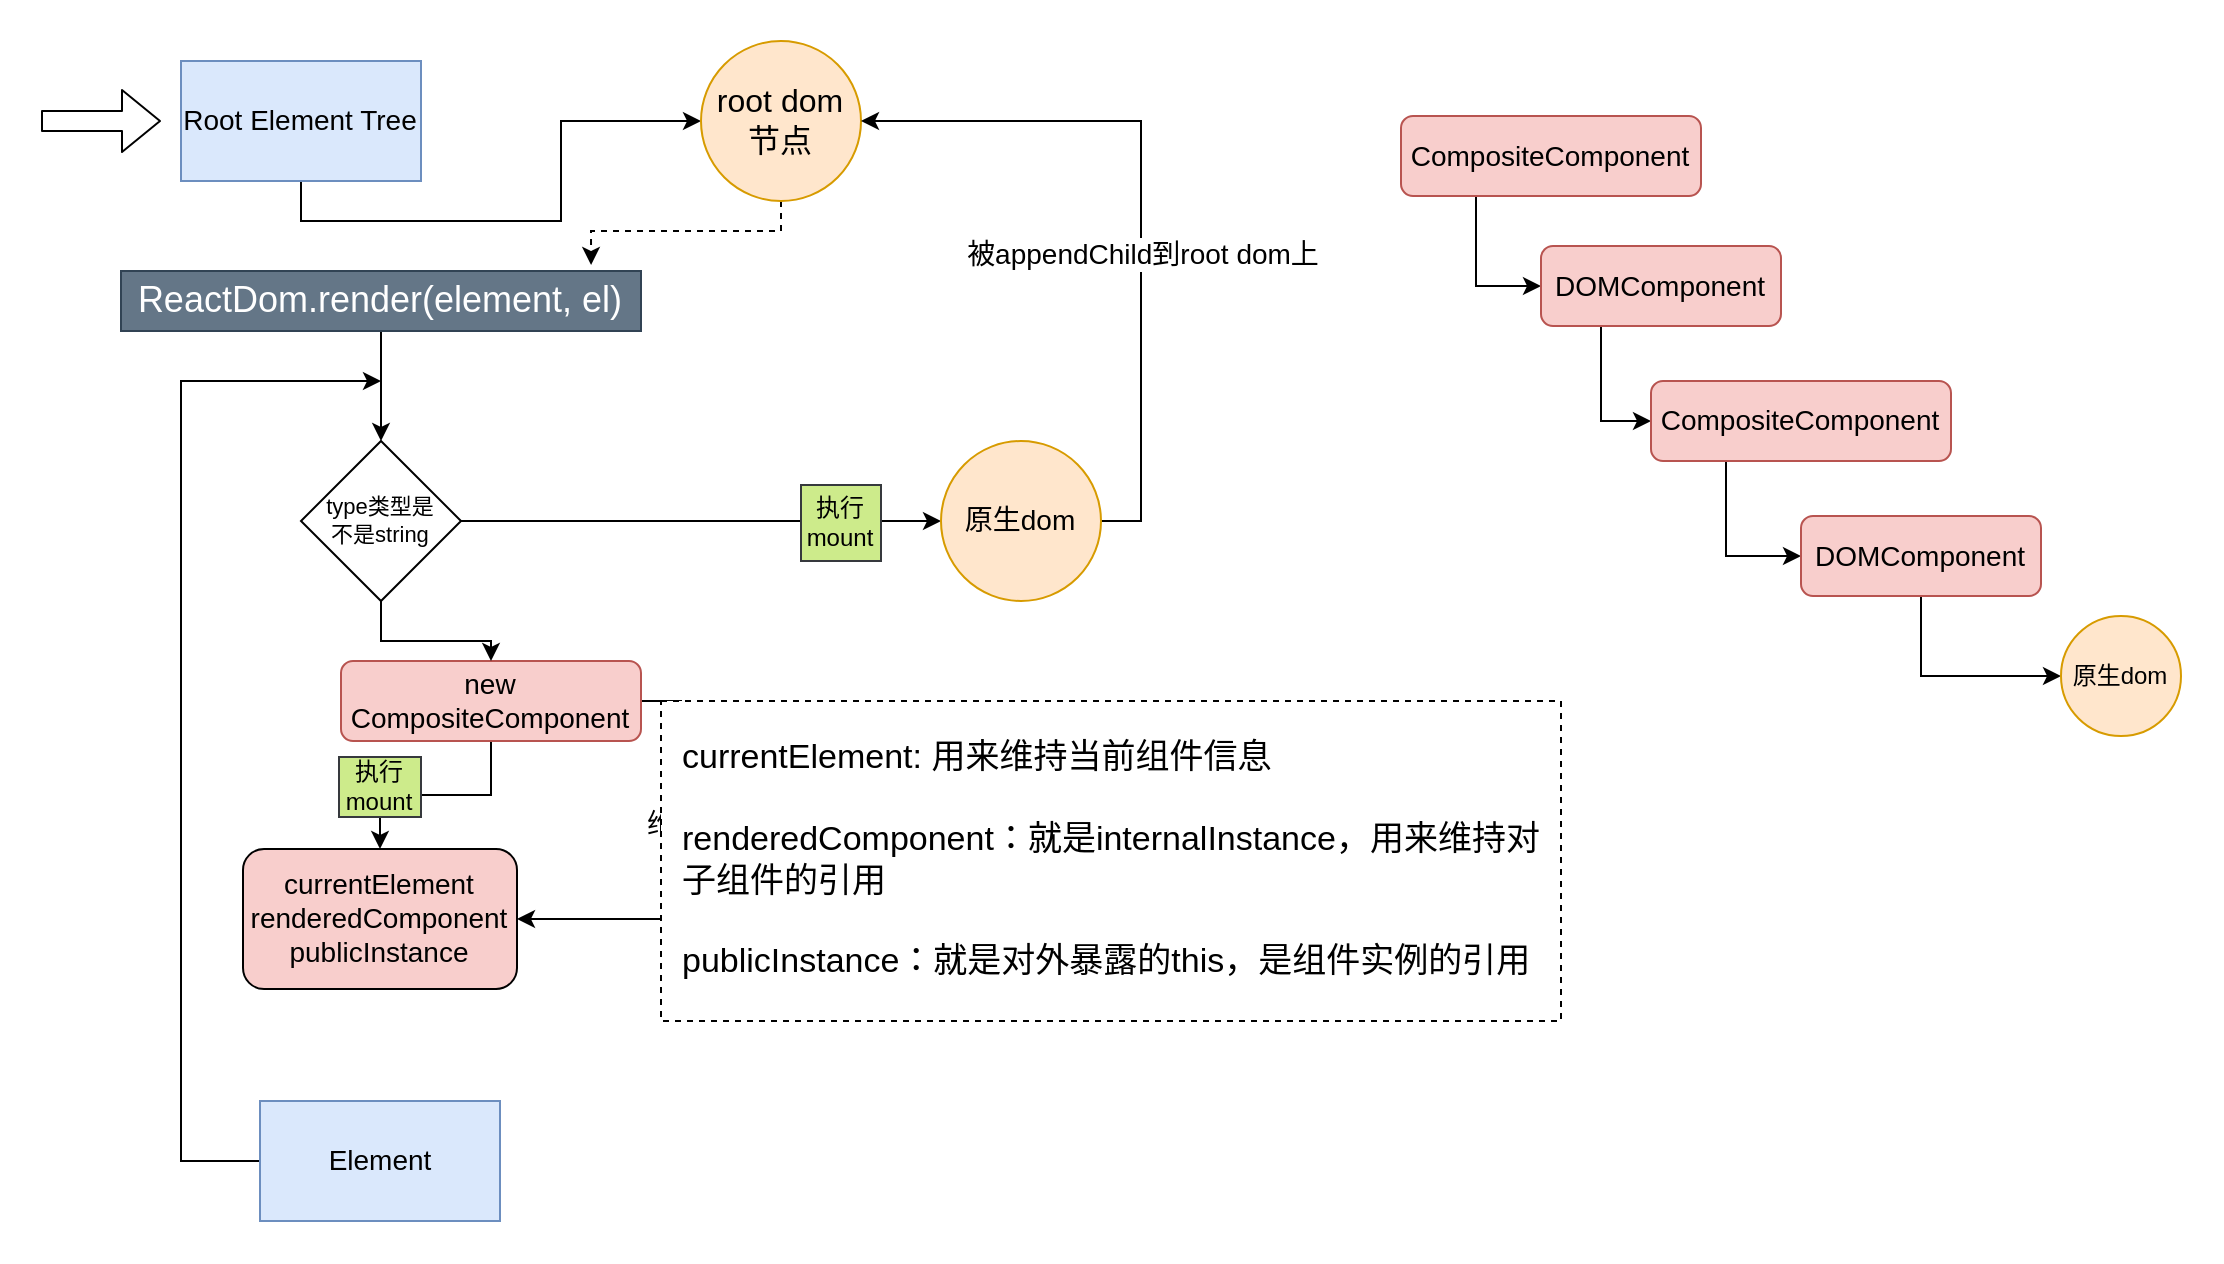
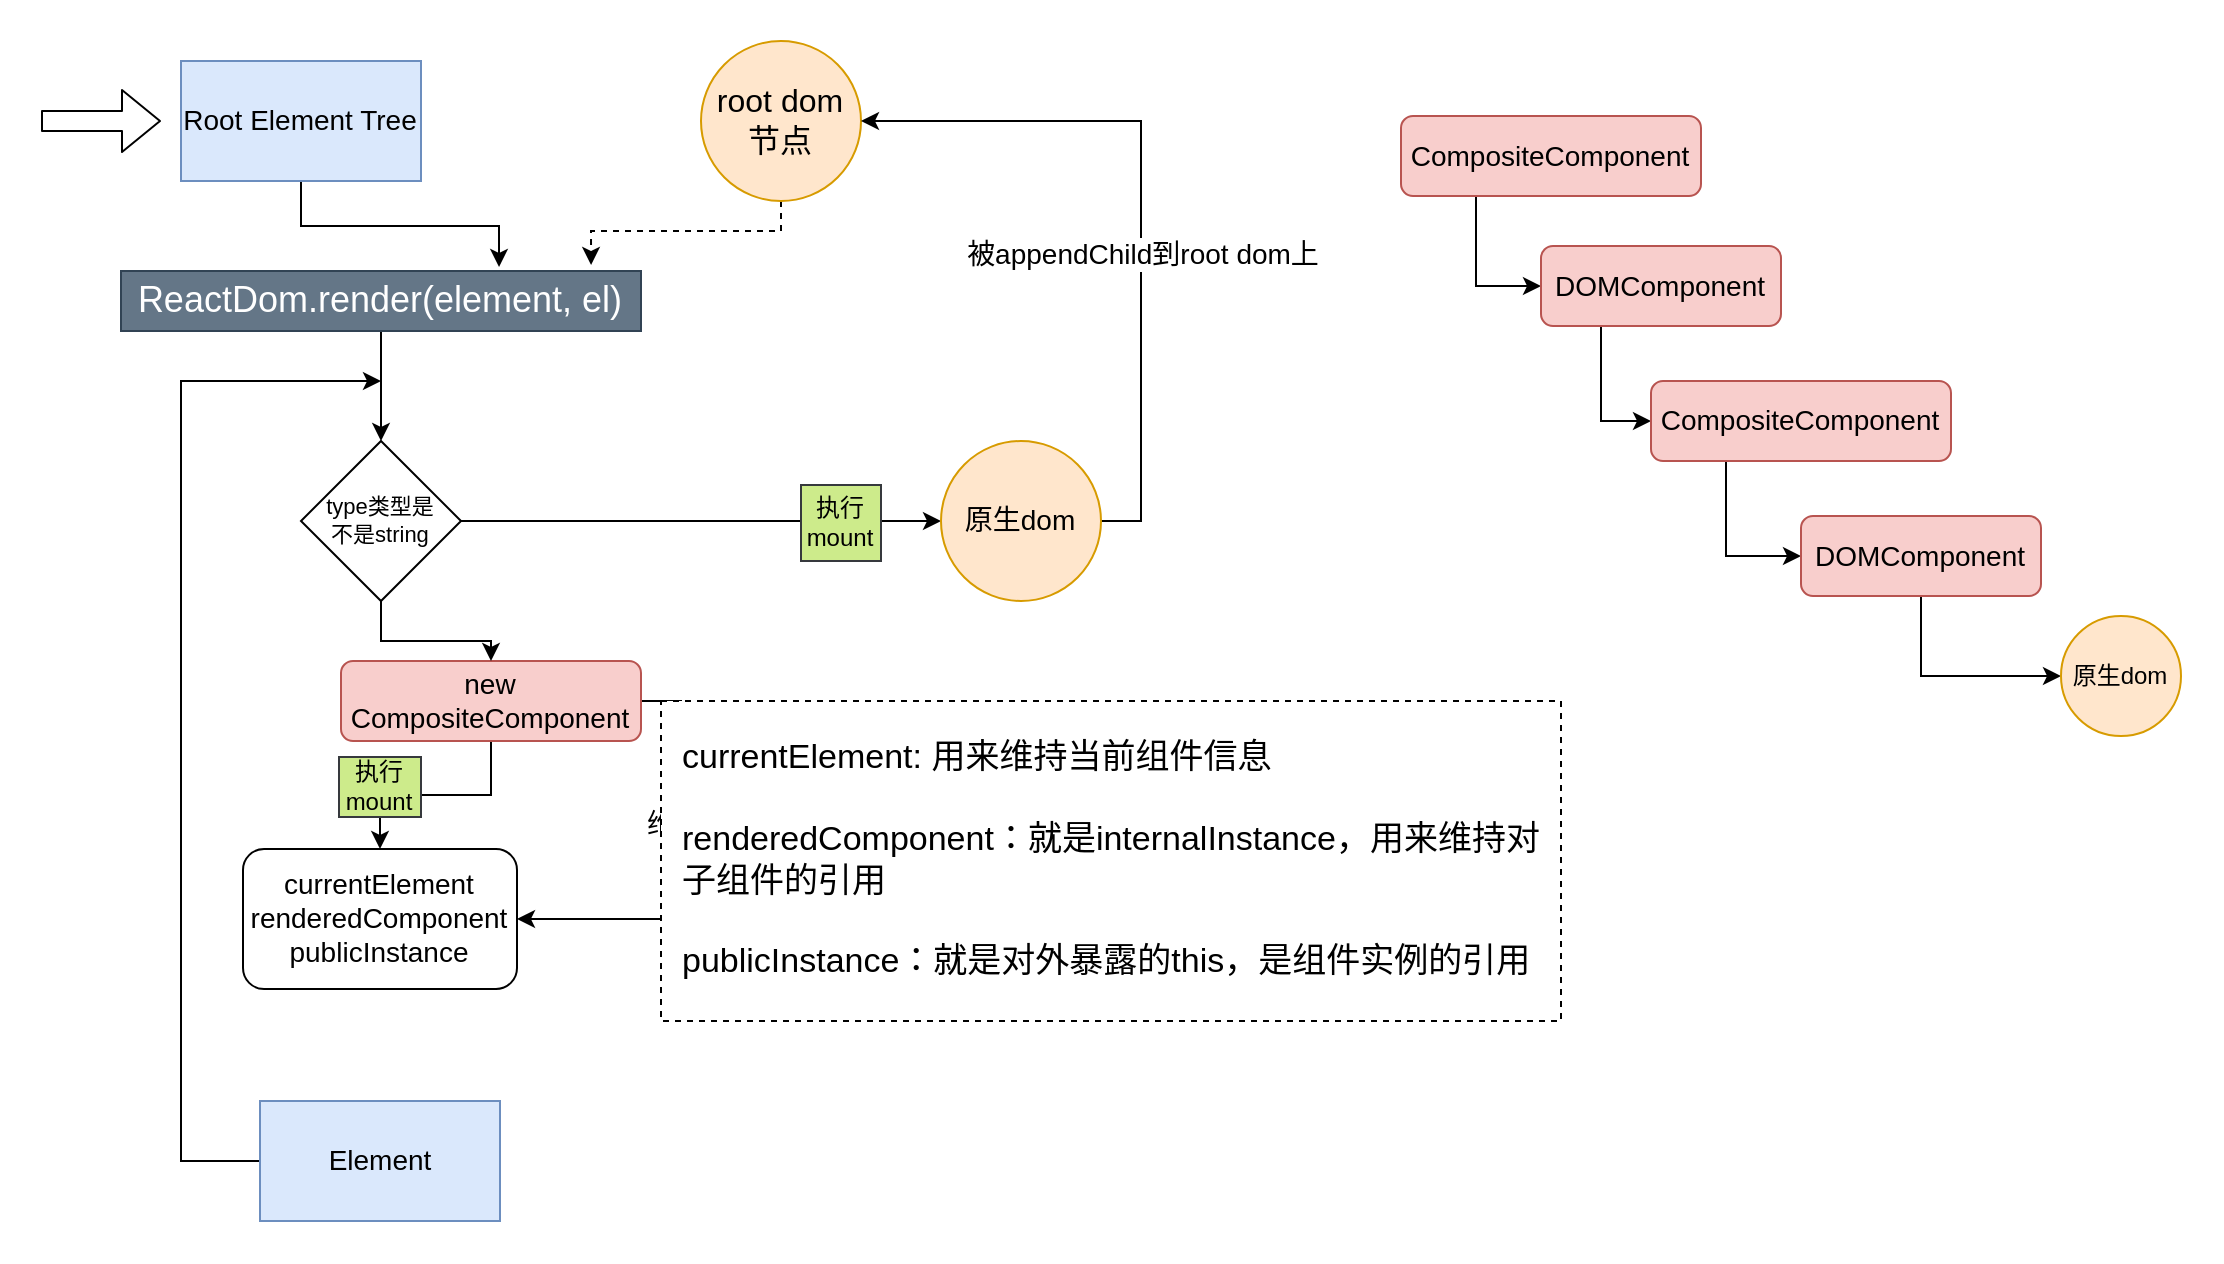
edge "Root Element Tree" -> "root dom节点": now "Root Element Tree" -> "ReactDom.render(element, el)"
node "currentElement renderedComponent publicInstance": fillcolor #f8cecc -> #ffffff
